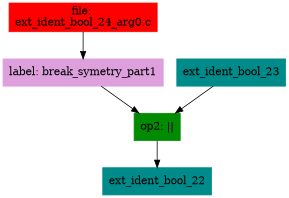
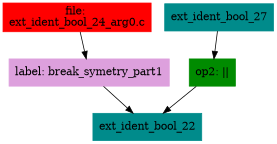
node "ext_ident_bool_23": label "ext_ident_bool_23" -> "ext_ident_bool_27"
edge "label: break_symetry_part1" -> "op2: ||": now "label: break_symetry_part1" -> "ext_ident_bool_22"
